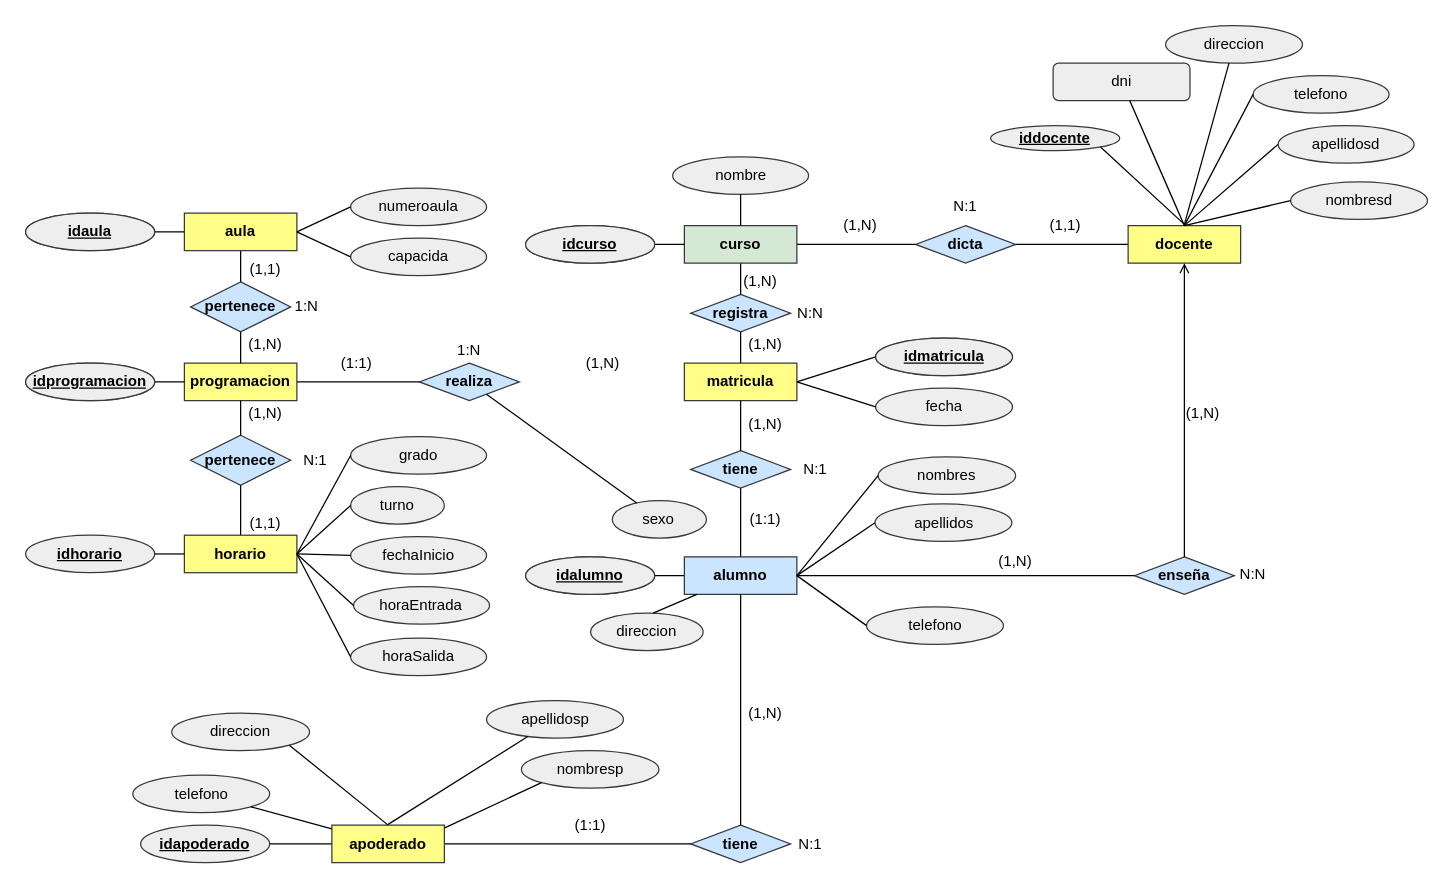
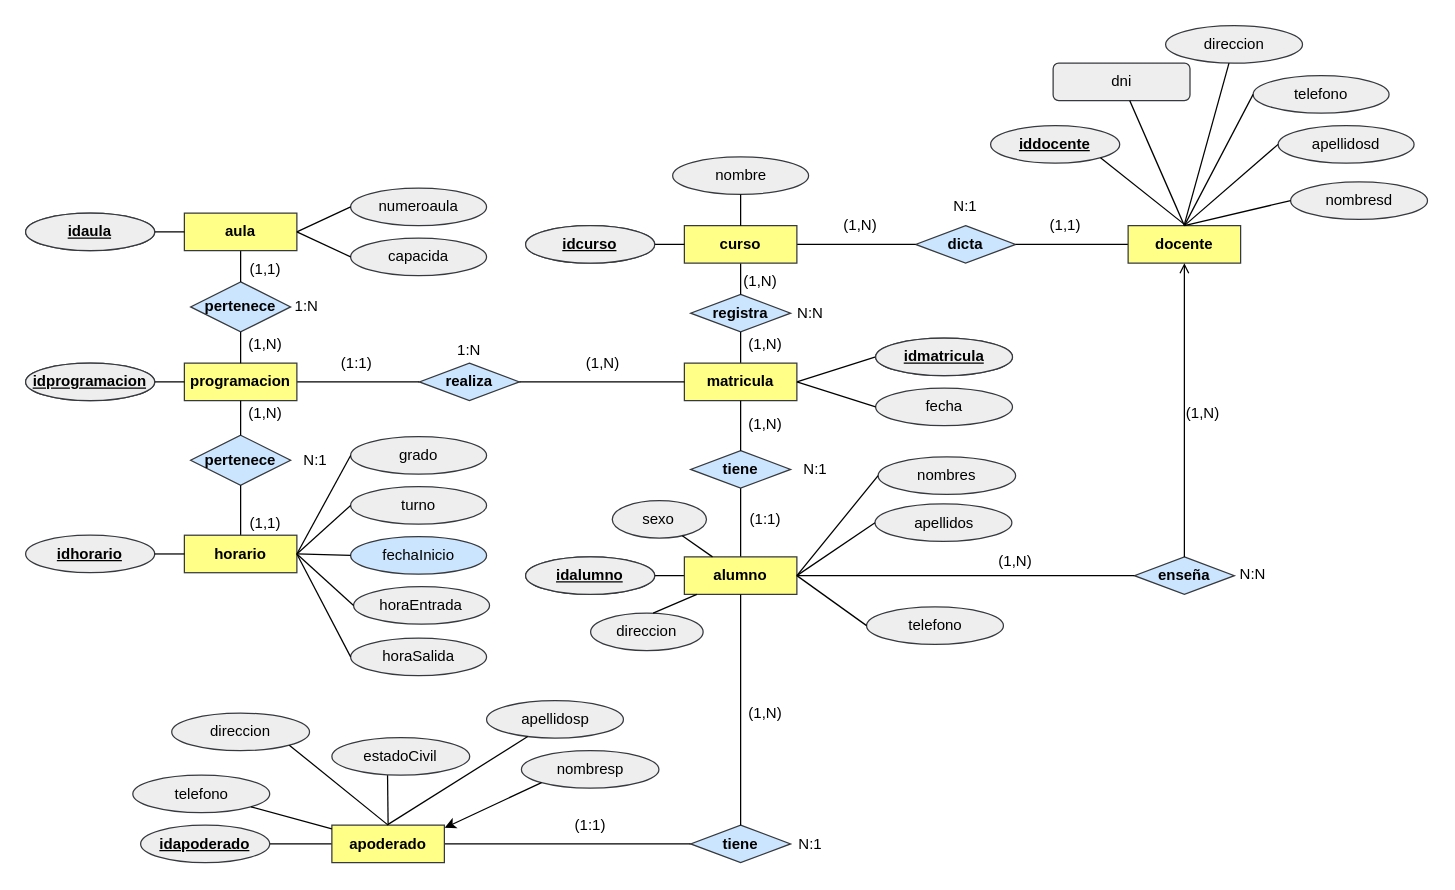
node "iddocente": size 129x25 -> 129x38
node "curso": fillcolor #d5e8d4 -> #ffff88
edge "realiza" -- "matricula": added
edge "realiza" -- "sexo": now "alumno" -- "sexo"
node "turno": size 94x38 -> 136x38
node "fechaInicio": fillcolor #eeeeee -> #cce5ff
node "alumno": fillcolor #cce5ff -> #ffff88
node "estadoCivil": added
edge "estadoCivil" -- "apoderado": added
edge "nombresp" -- "apoderado": arrowhead none -> classic
